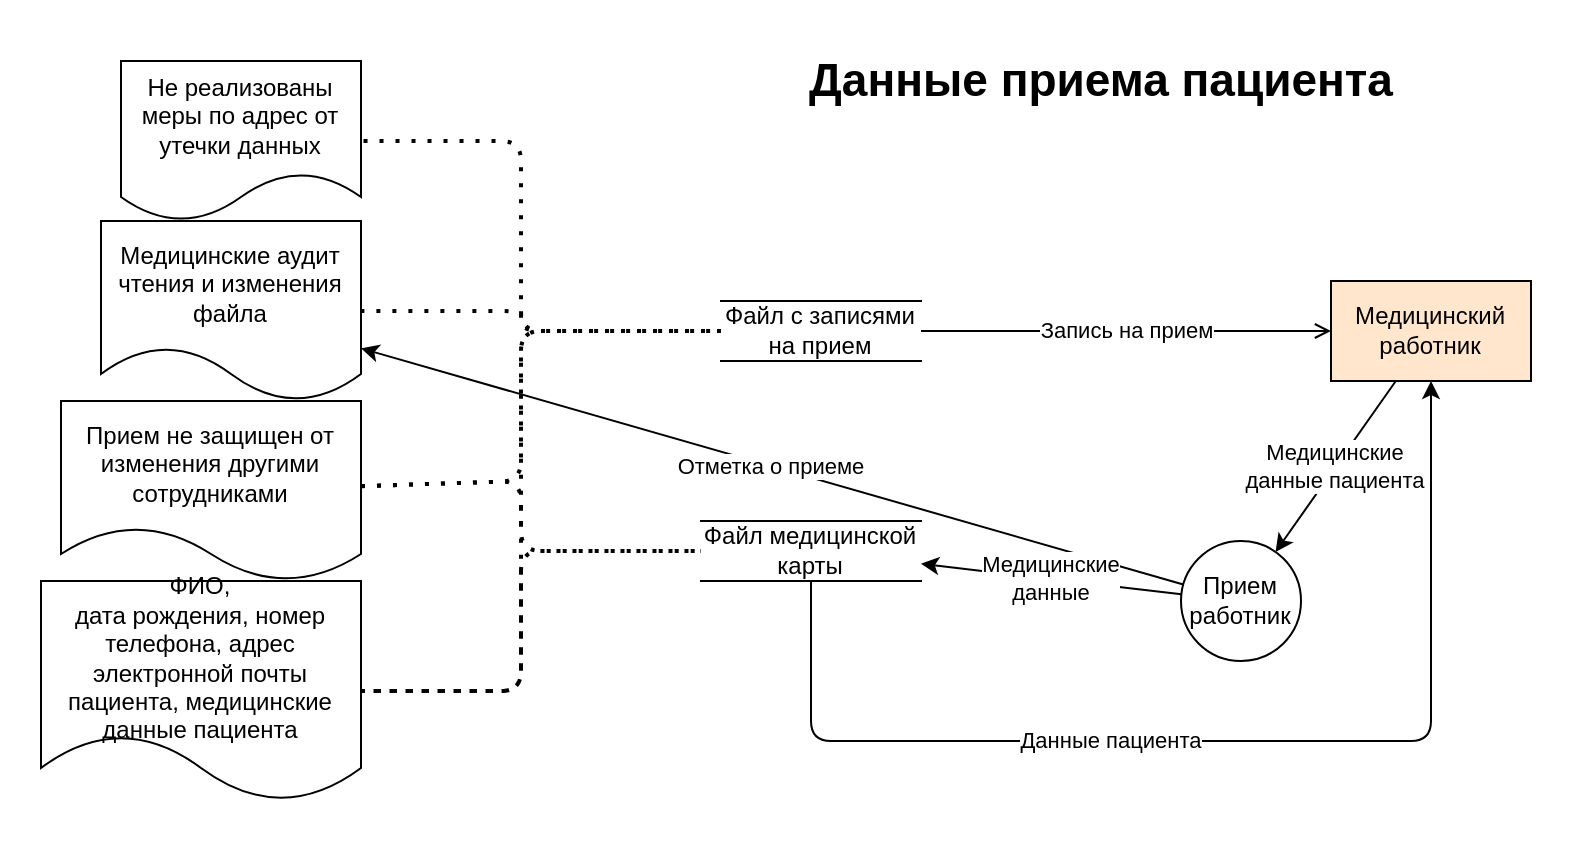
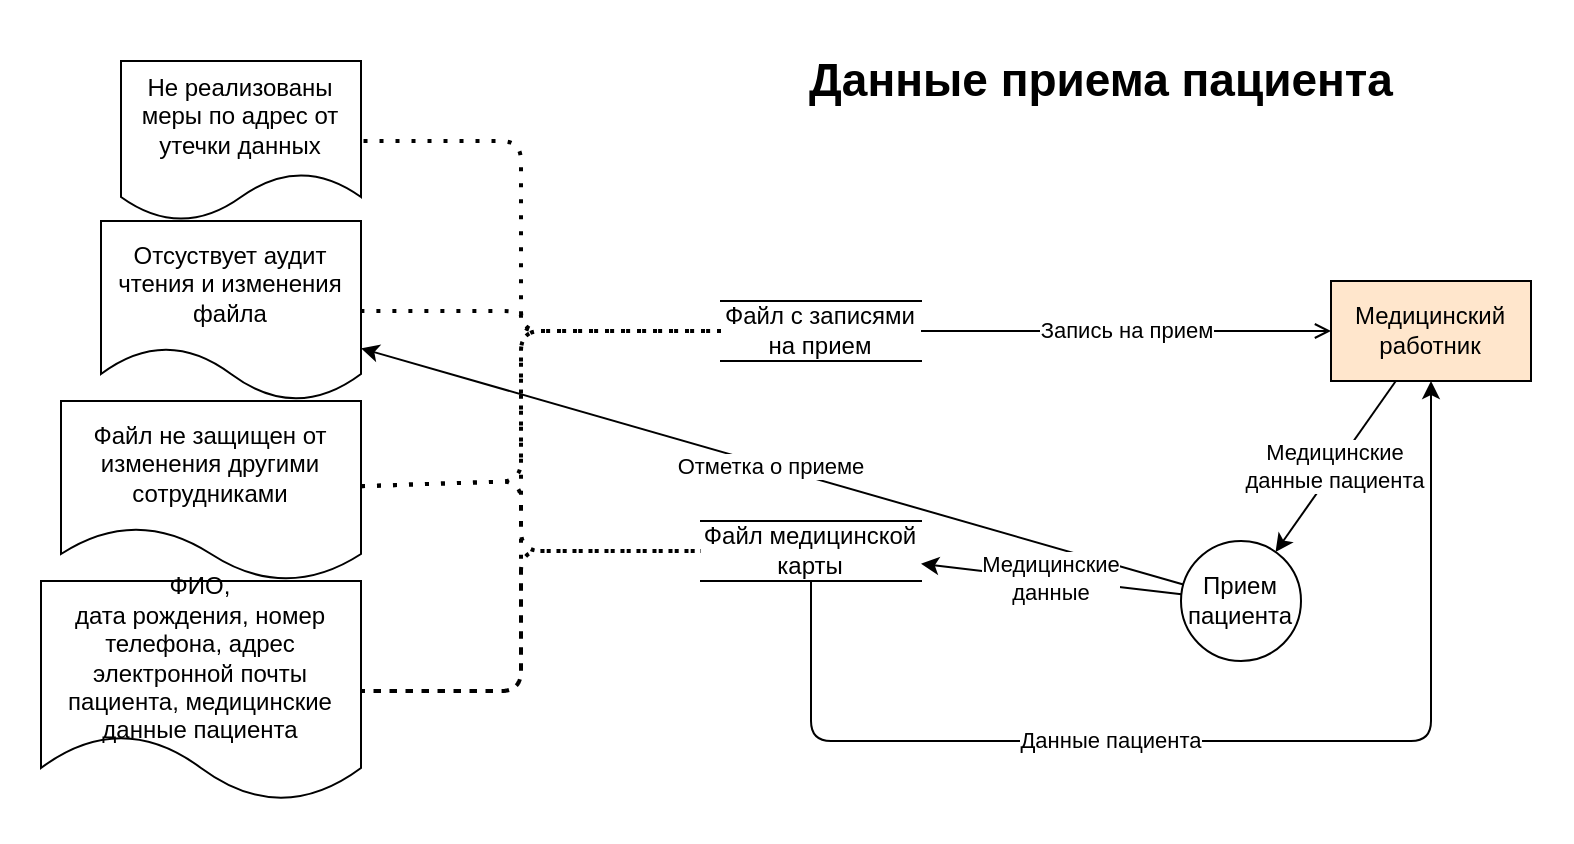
node "Медицинские аудит чтения и изменения файла": label "Медицинские аудит чтения и изменения файла" -> "Отсуствует аудит чтения и изменения файла"
node "Прием не защищен от изменения другими сотрудниками": label "Прием не защищен от изменения другими сотрудниками" -> "Файл не защищен от изменения другими сотрудниками"
node "Прием работник": label "Прием работник" -> "Прием пациента"
